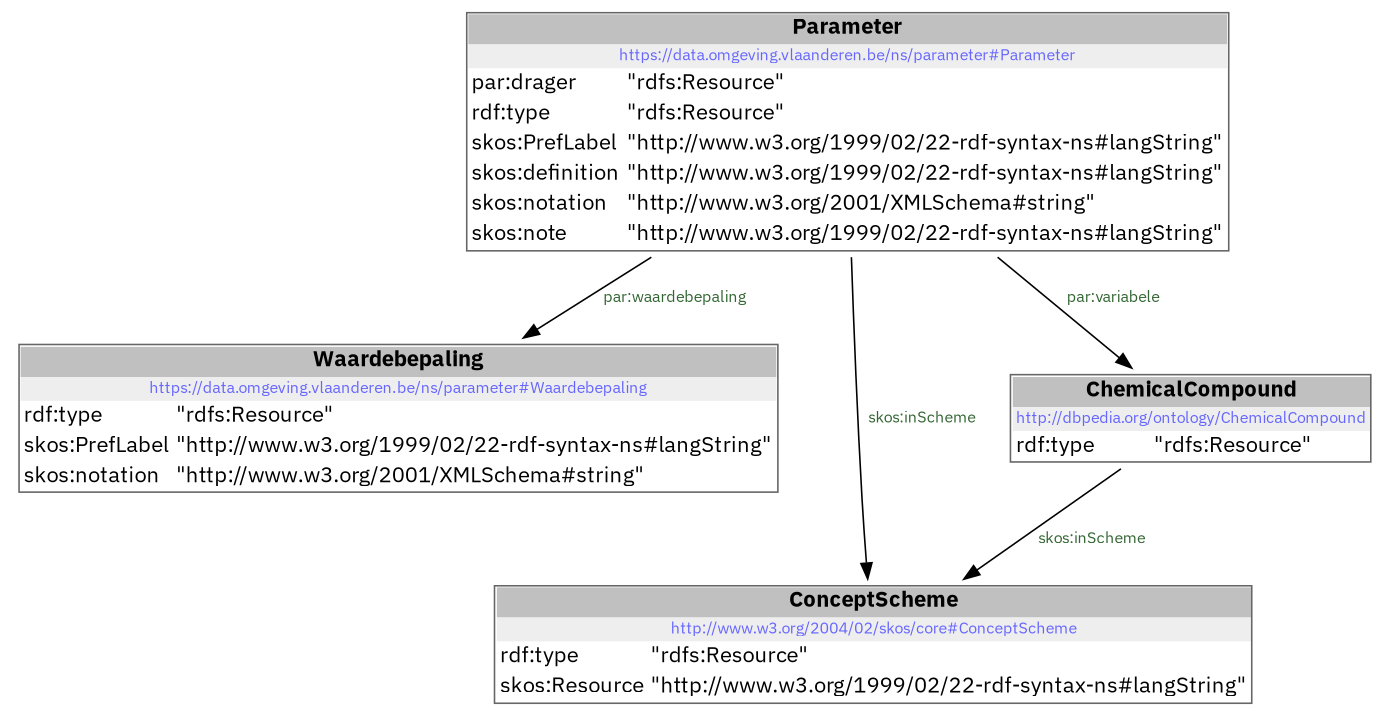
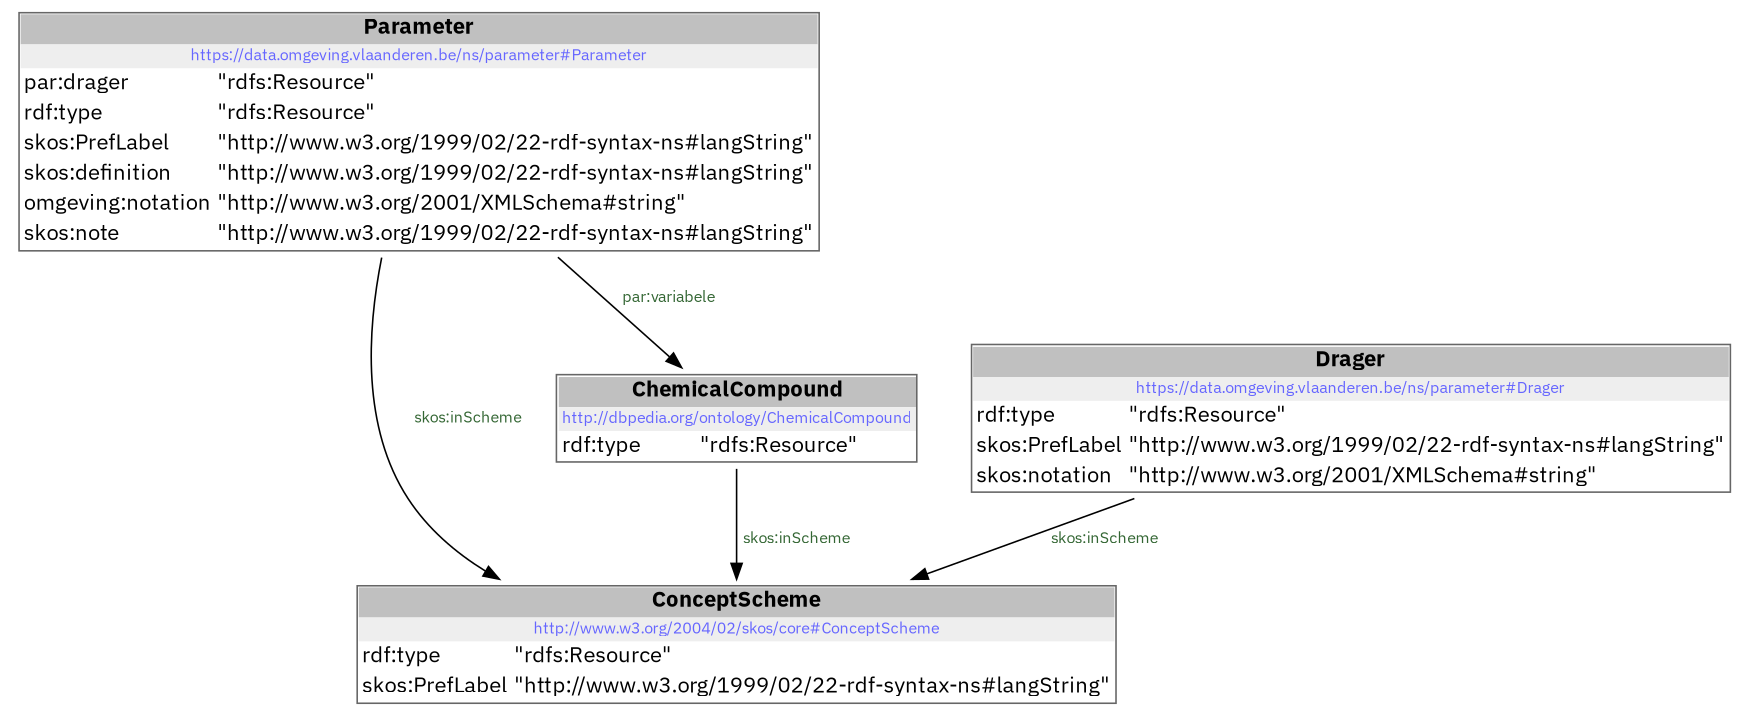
node "Parameter": text "skos:notation" -> "omgeving:notation"
node "Waardebepaling": removed
node "Drager": added
node "ConceptScheme": text "skos:Resource" -> "skos:PrefLabel"
